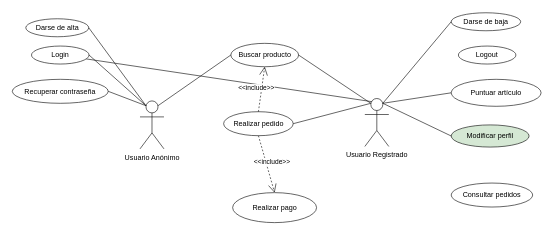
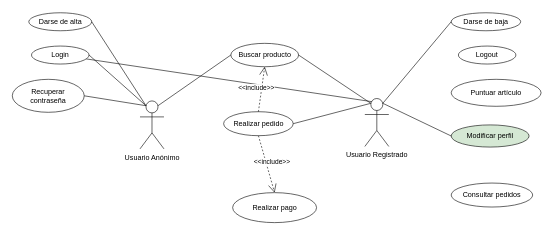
node "Darse de alta": moved (57, 28) -> (60, 22)
node "Recuperar contraseña": size 96x24 -> 72x33
edge "Puntuar artículo" -- "Usuario Registrado": removed
